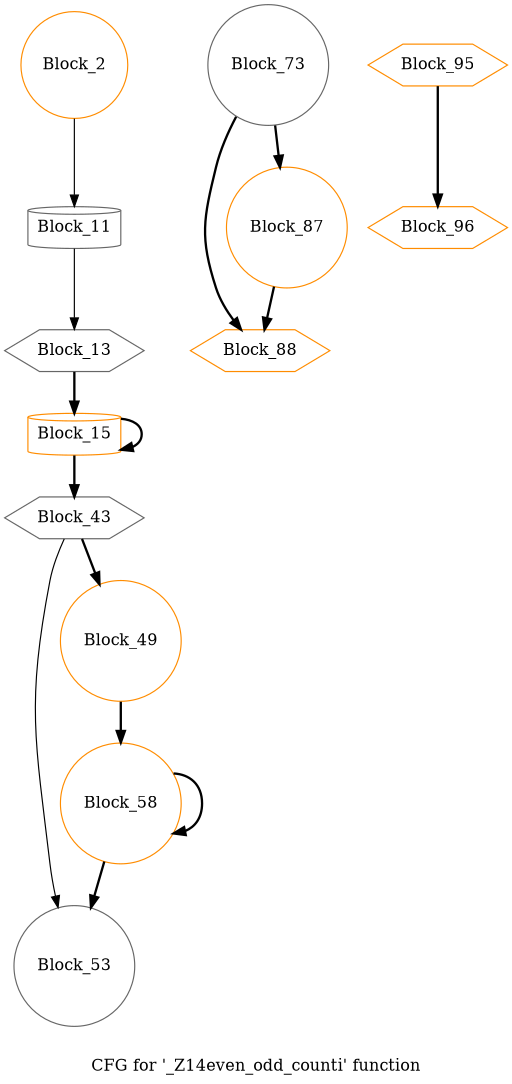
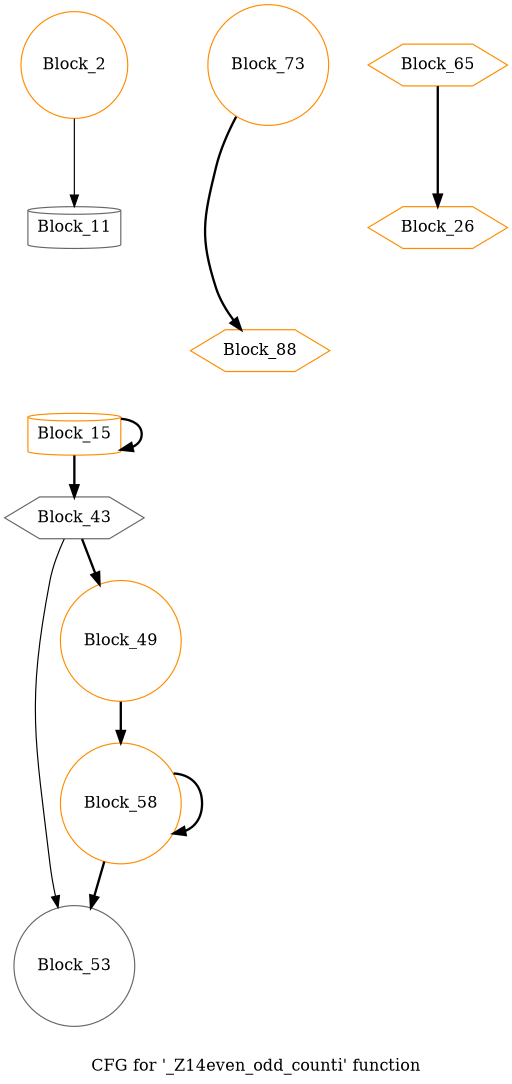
node "Block_73": color gray40 -> darkorange
node "Block_95": label "Block_95" -> "Block_65"
node "Block_87": removed
node "Block_96": label "Block_96" -> "Block_26"
node "Block_13": removed
